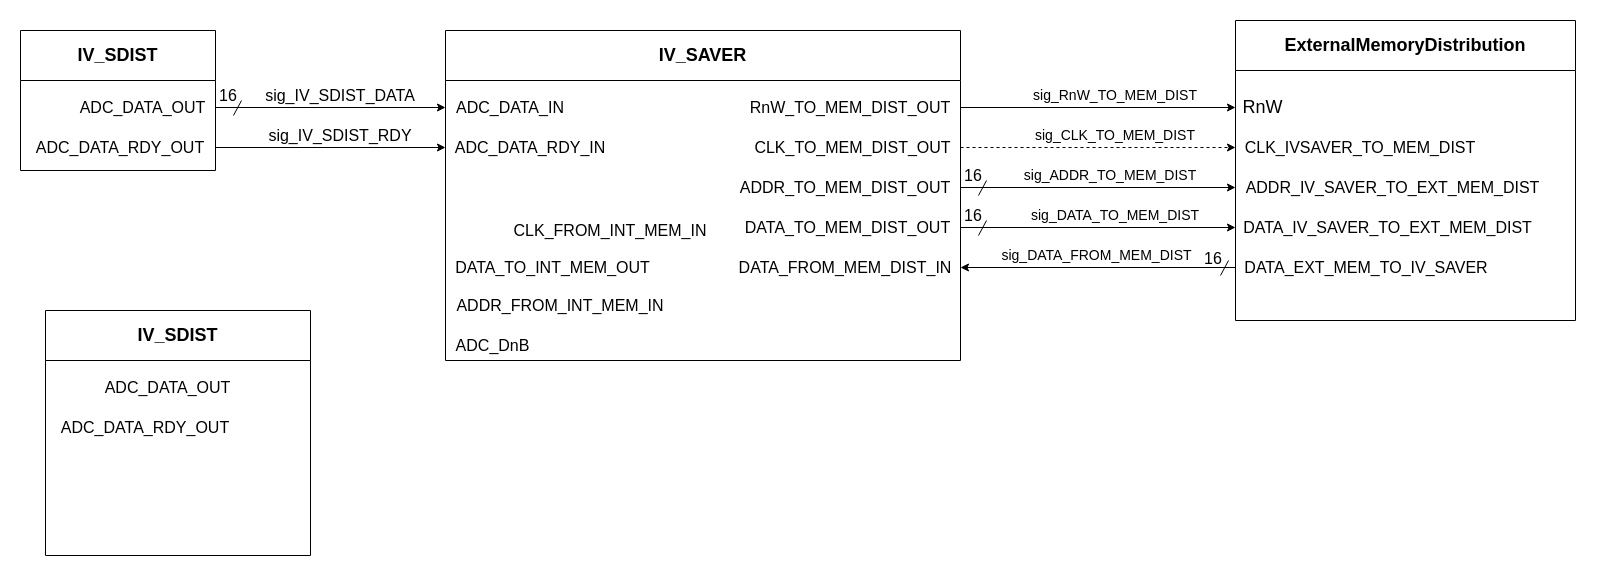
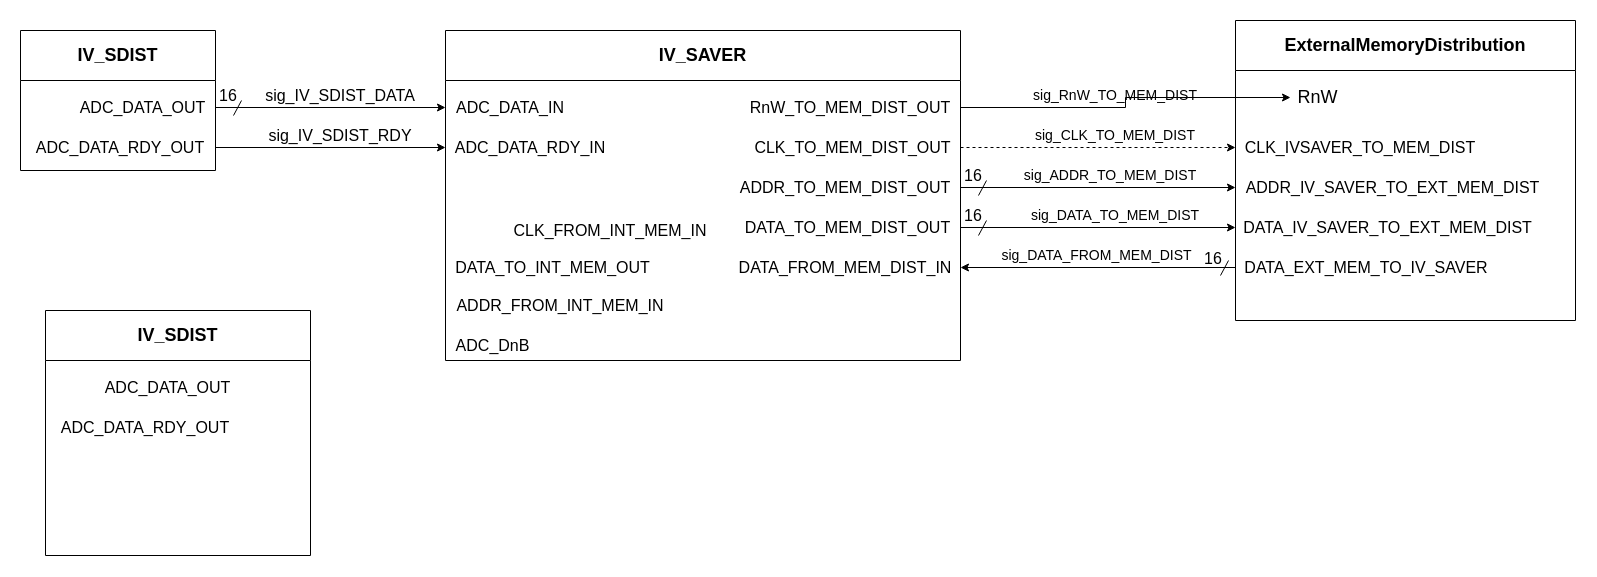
node "RnW": moved (1263, 108) -> (1318, 98)
